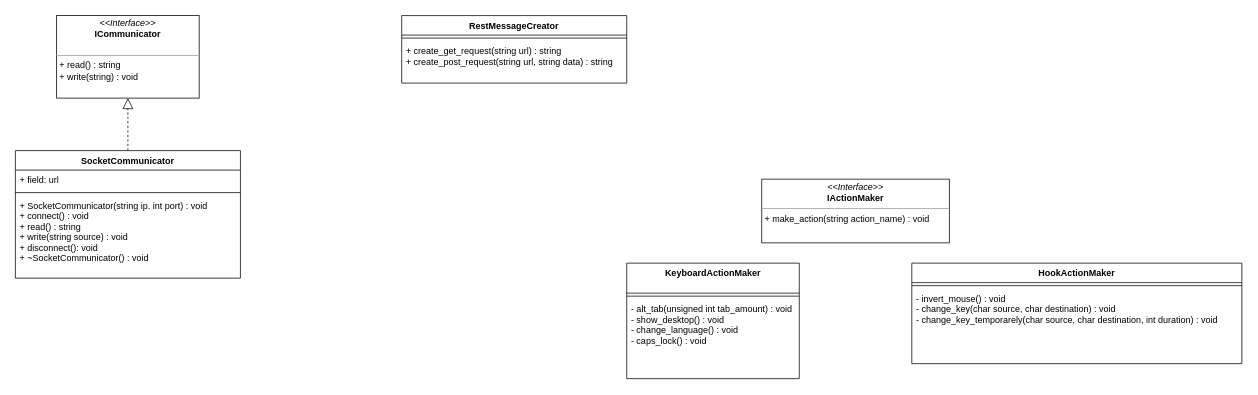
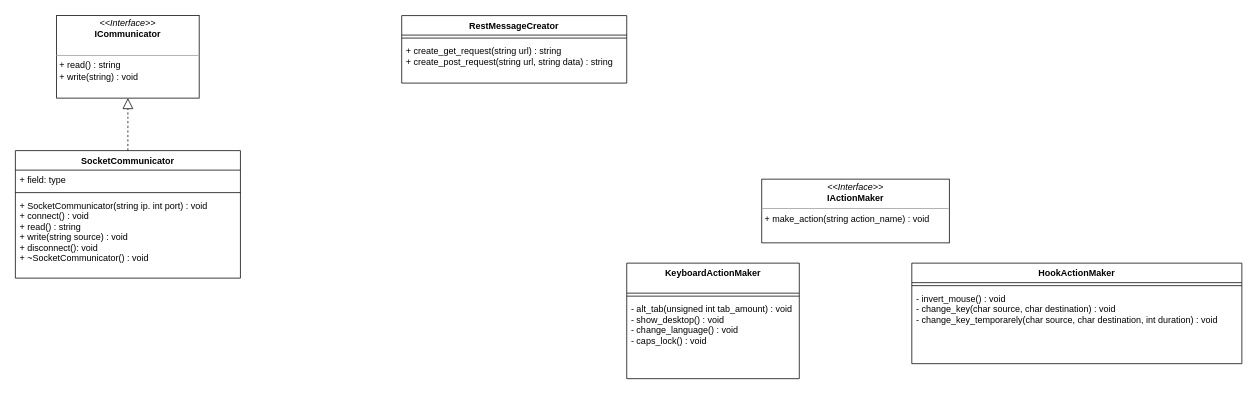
node "+ field: url": label "+ field: url" -> "+ field: type"
